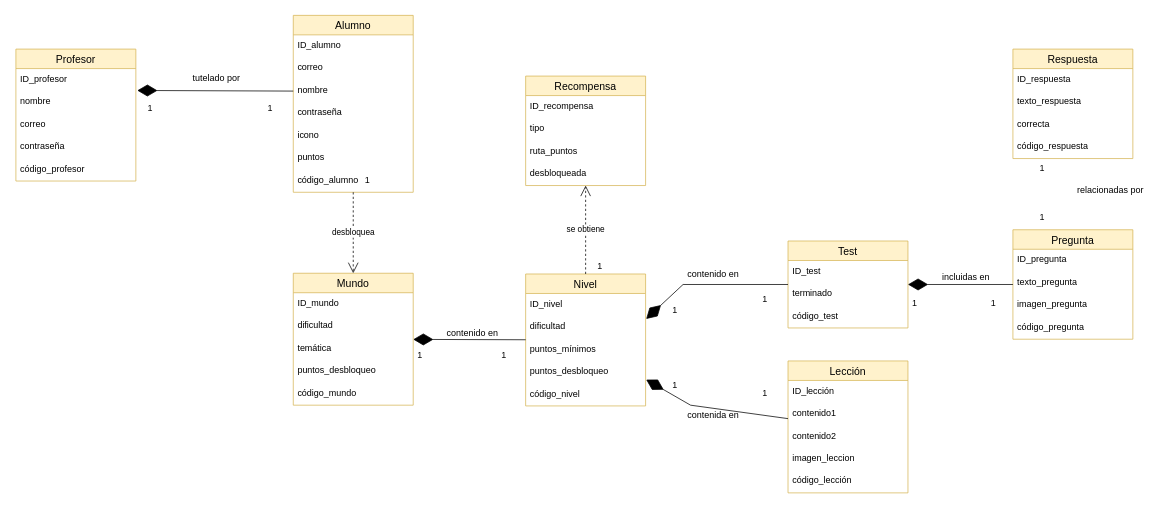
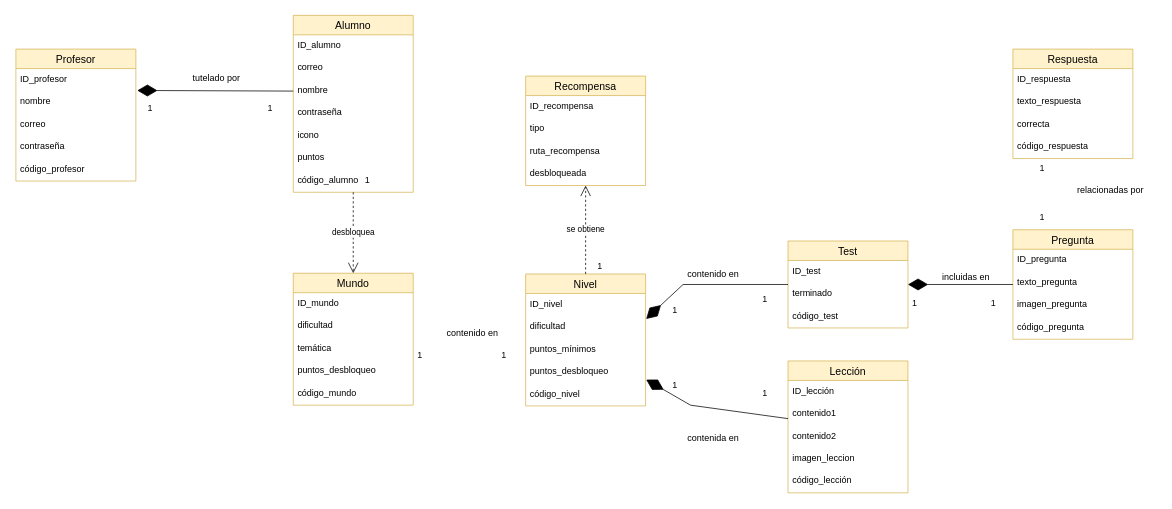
node "ruta_puntos": label "ruta_puntos" -> "ruta_recompensa"
edge "Nivel" -> "Mundo": removed
node "contenida en": moved (713, 417) -> (713, 439)
